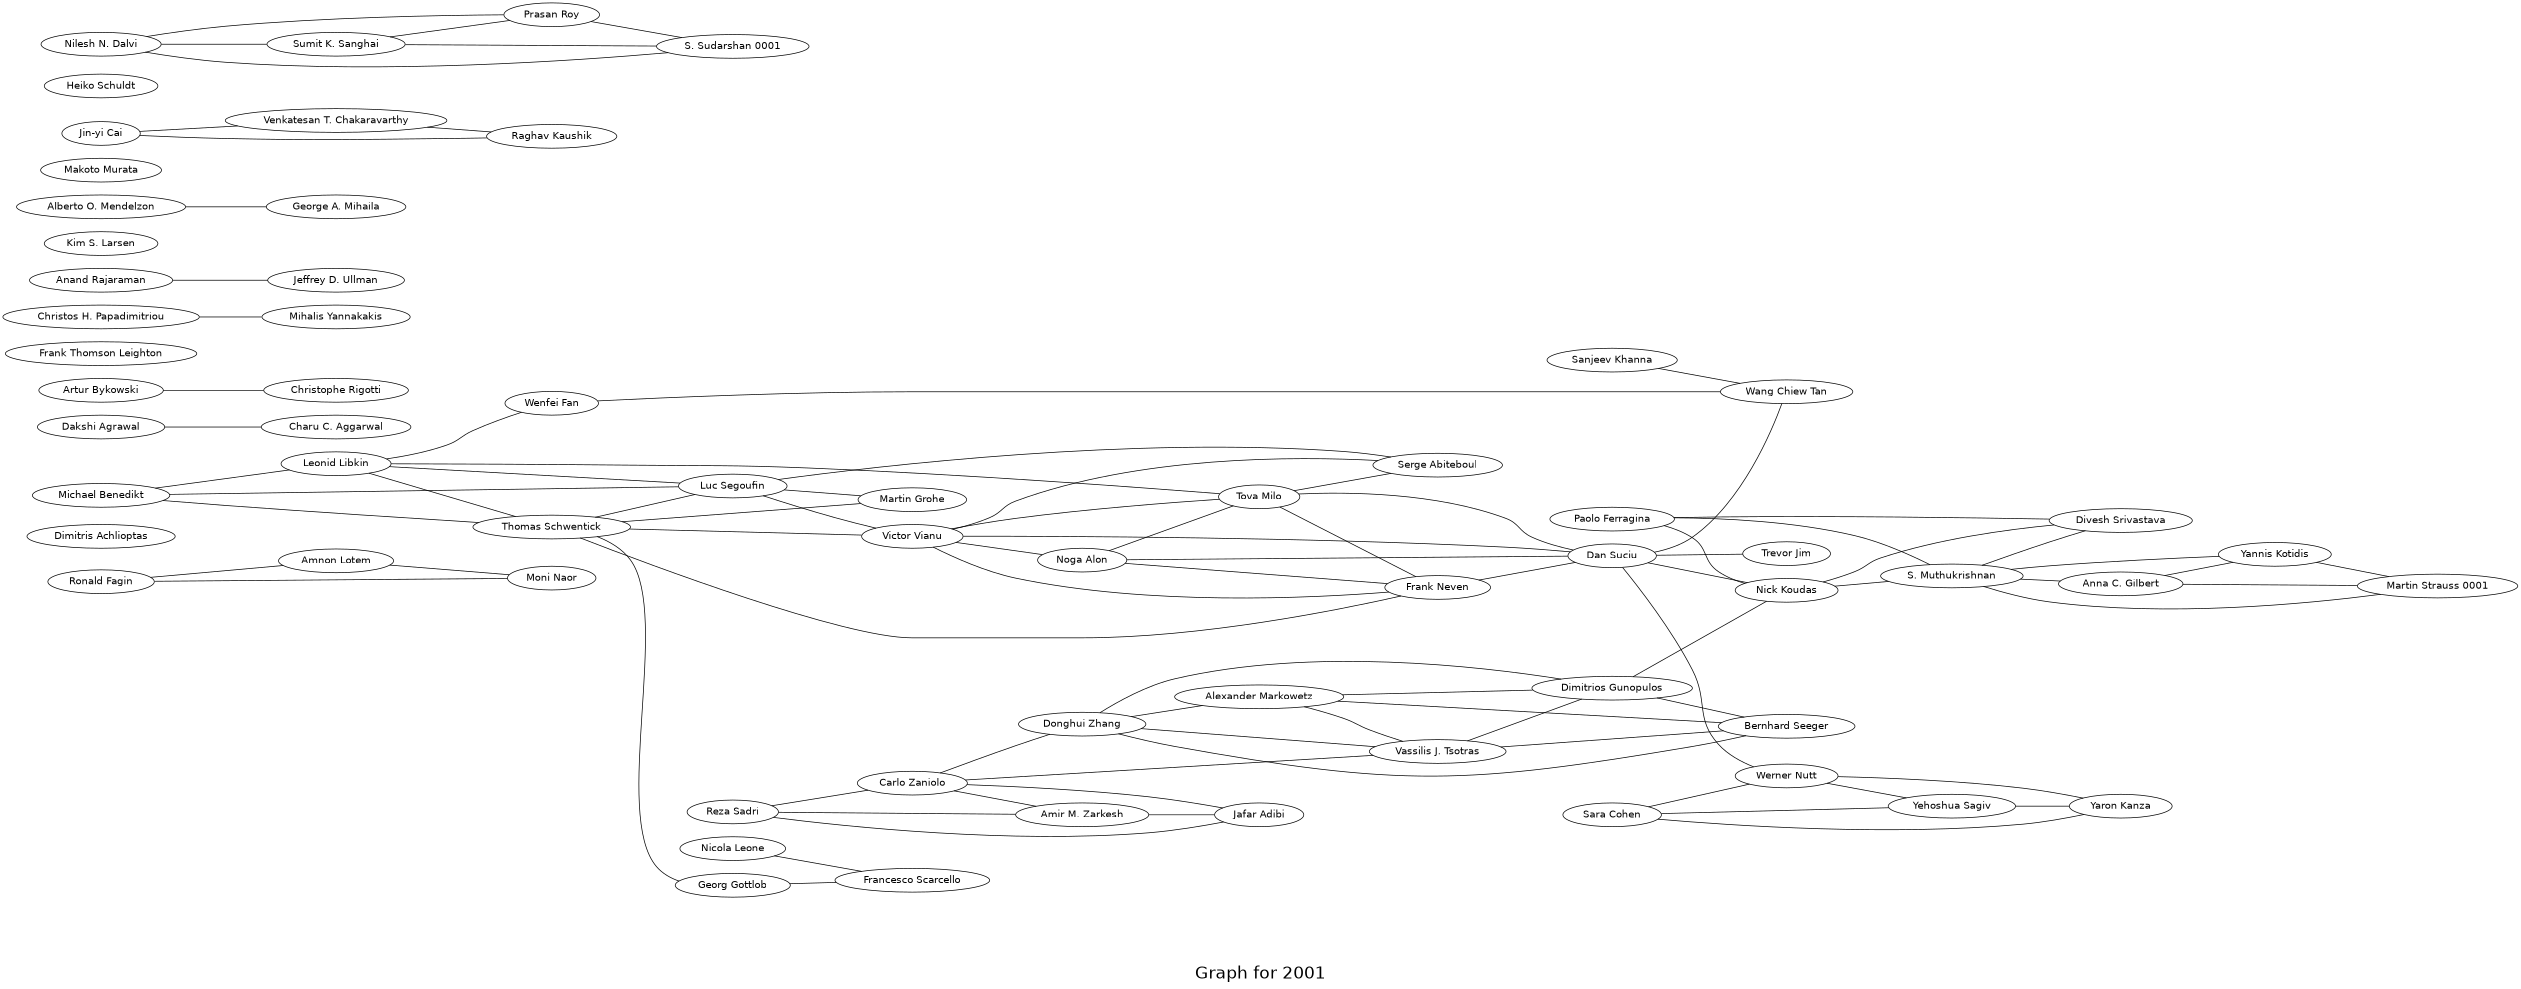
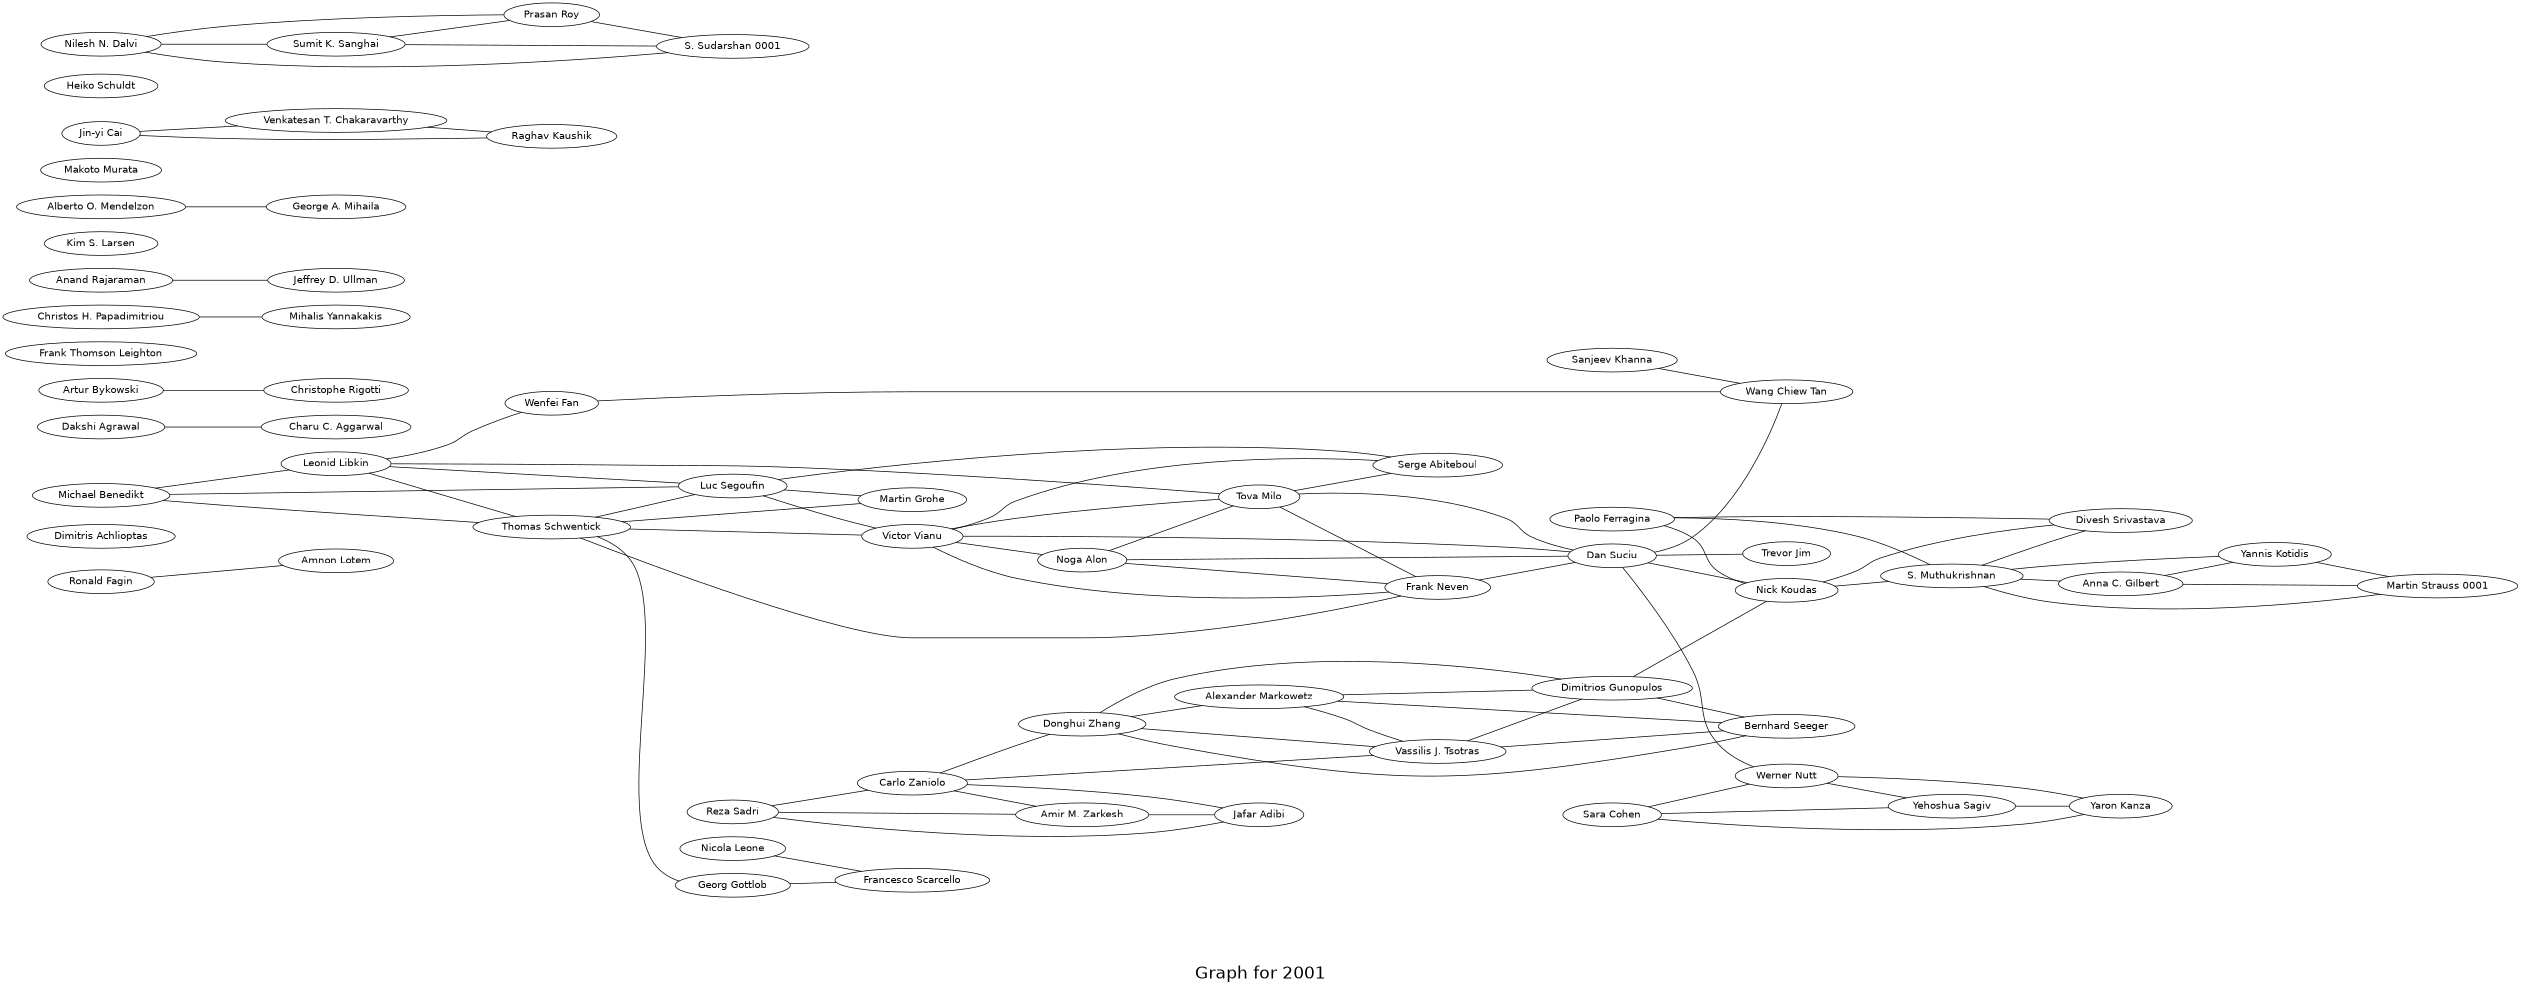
node "Moni Naor": removed
